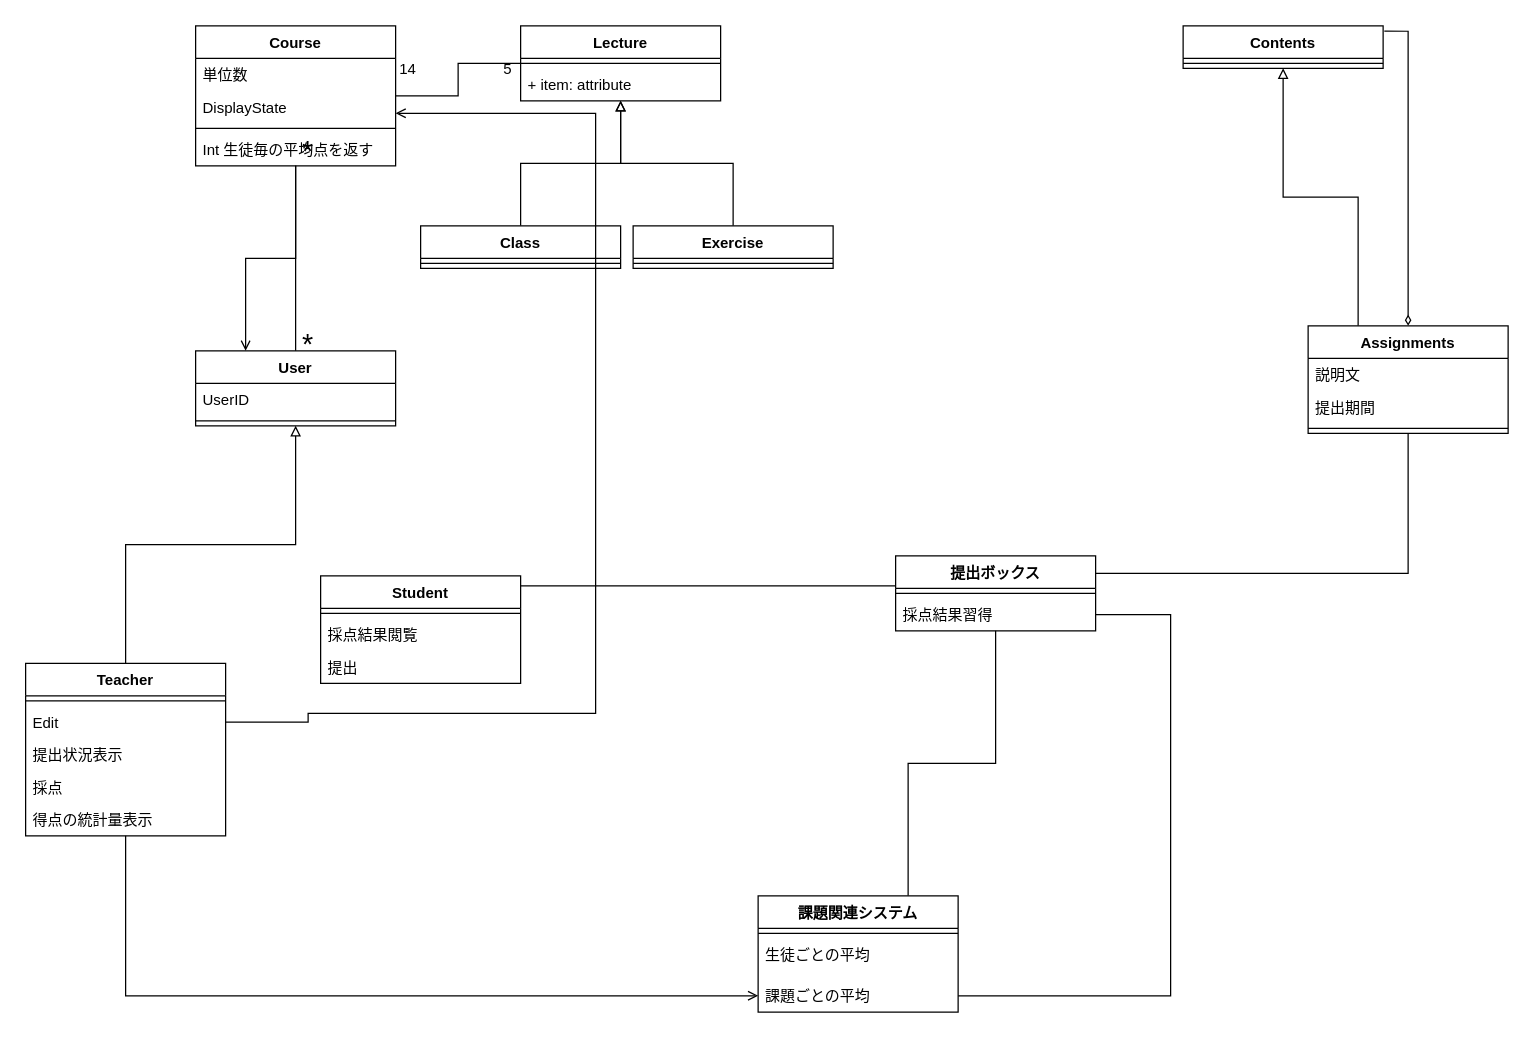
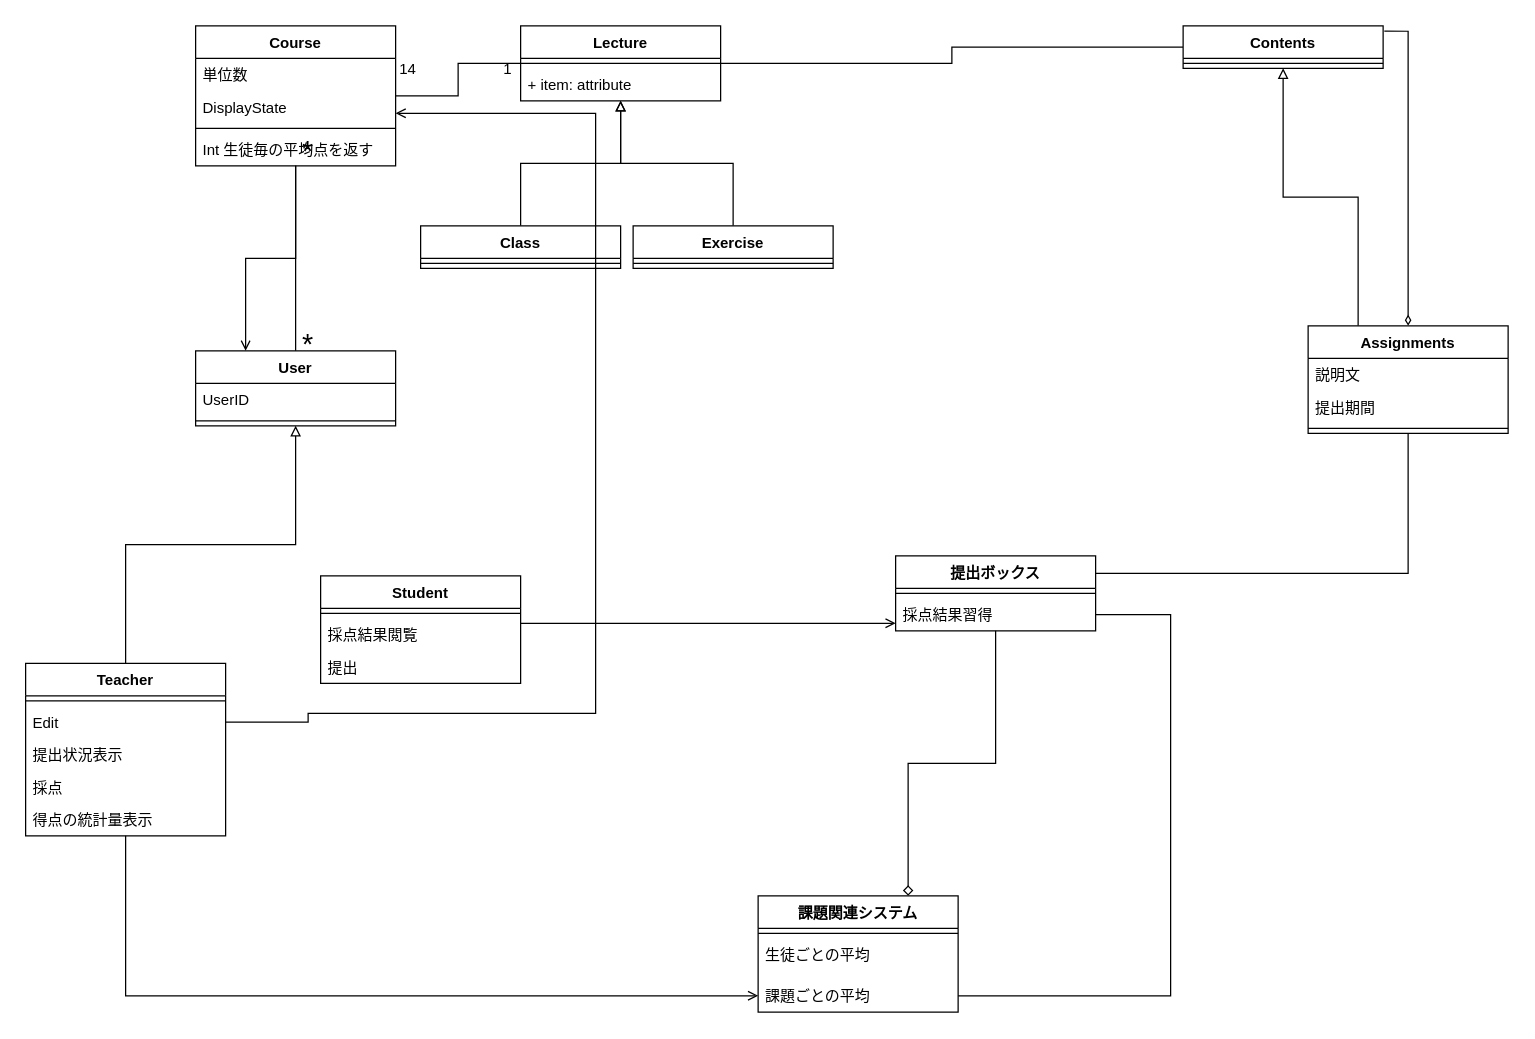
edge "Contents" -- "Lecture": added
node "5": label "5" -> "1"
edge "提出ボックス" -- "Student": removed
edge "採点結果閲覧" -> "採点結果習得": added
edge "提出ボックス" -- "課題関連システム": arrowhead none -> diamond
